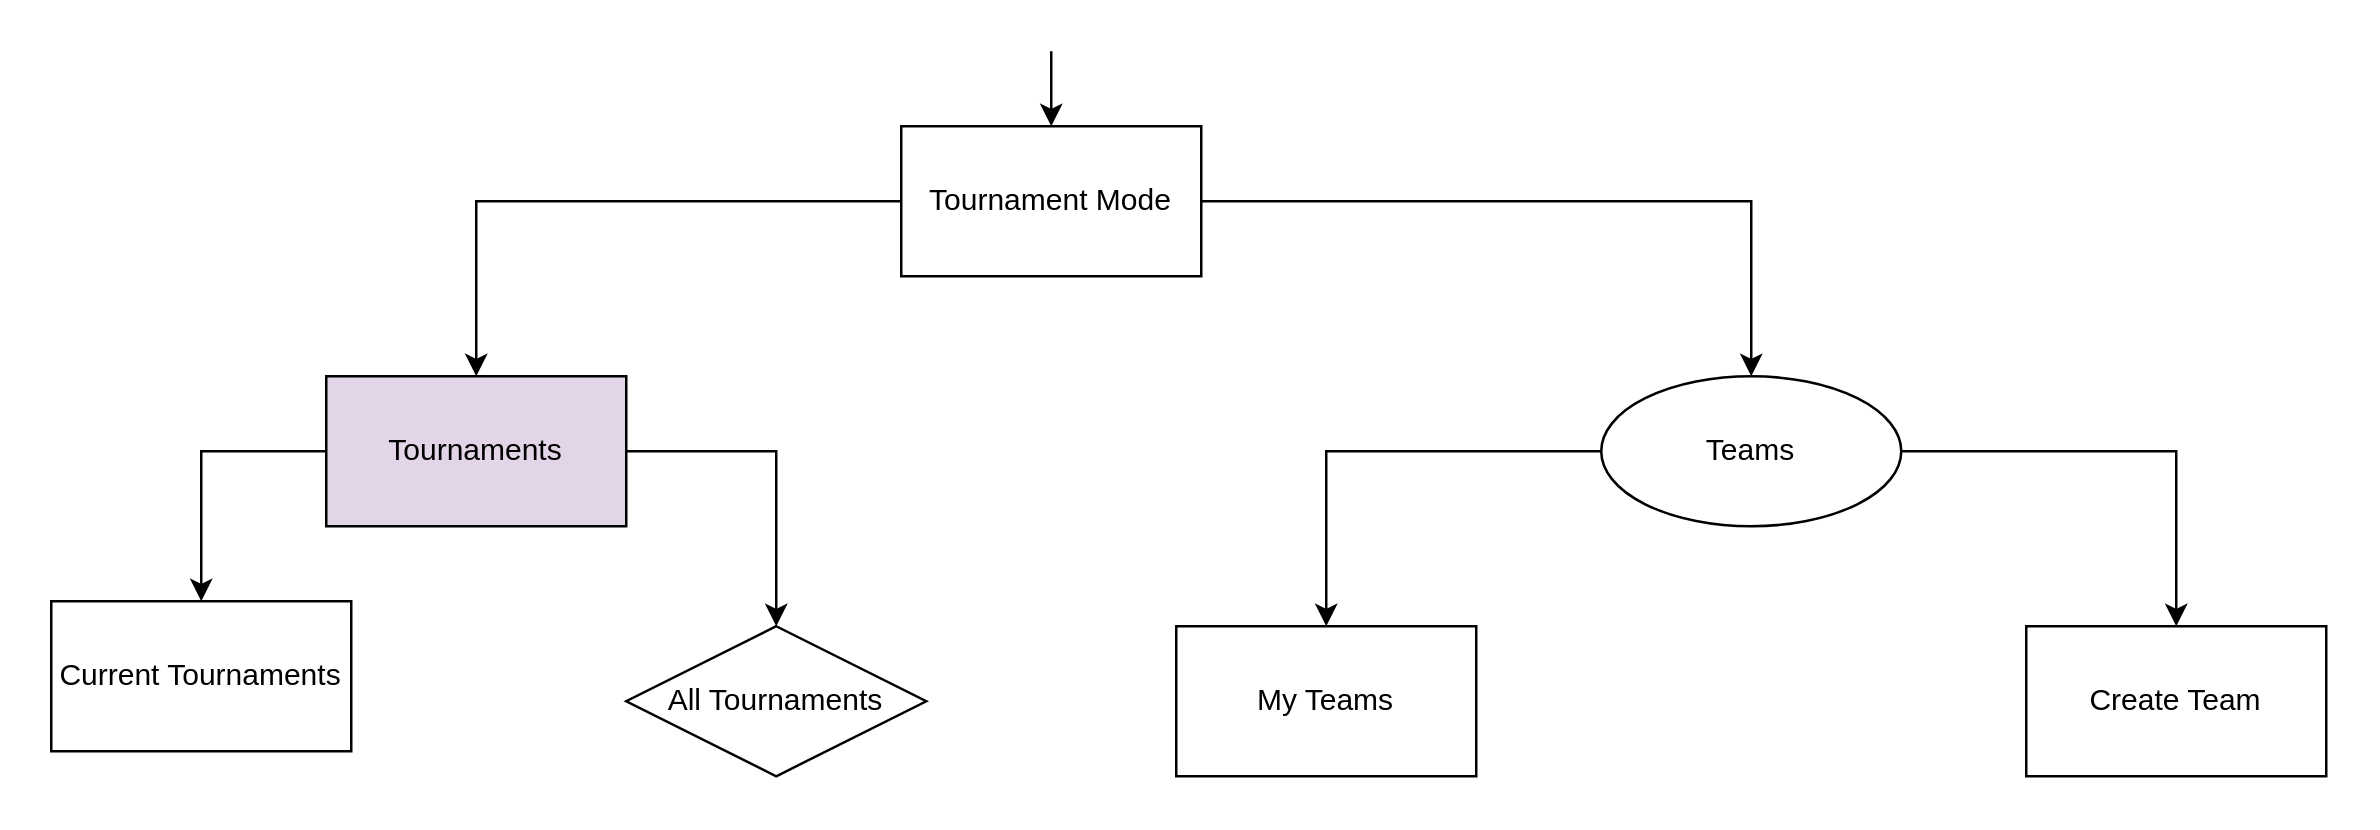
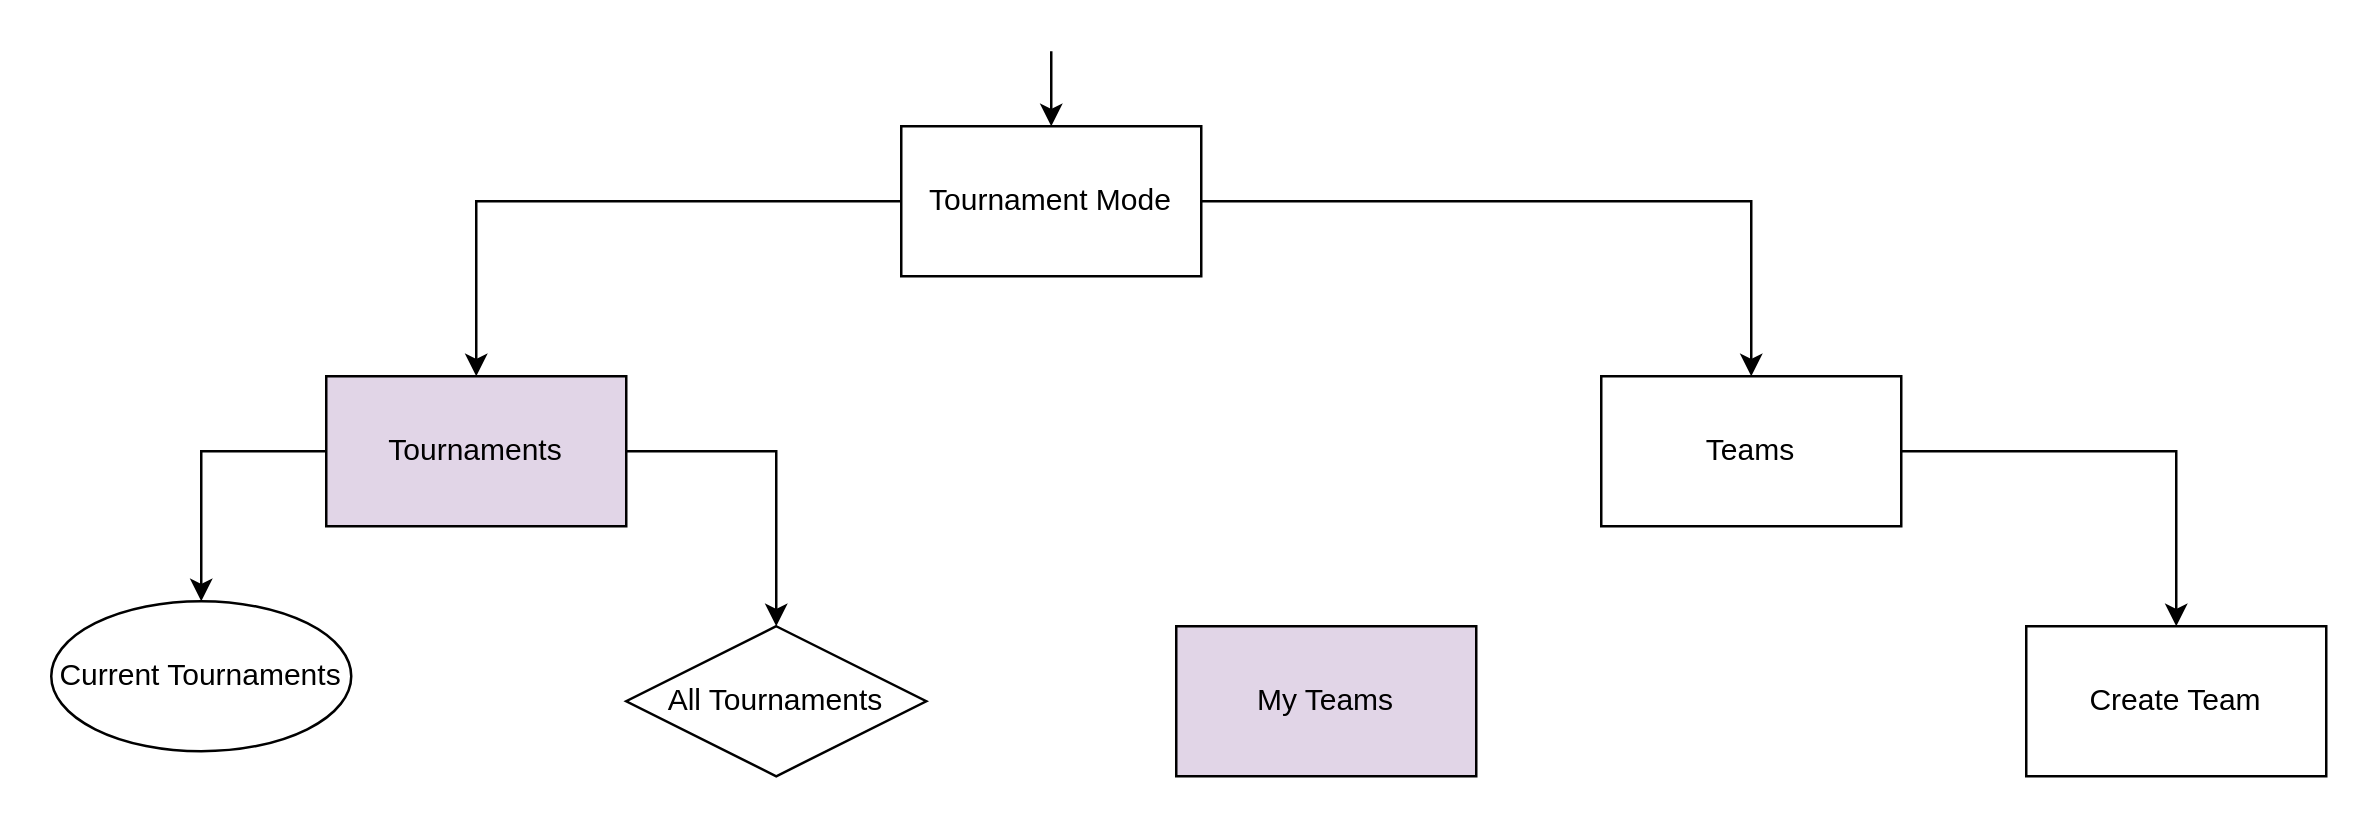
edge "Teams" -> "My Teams": removed
node "Teams": shape ellipse -> rectangle
node "Current Tournaments": shape rectangle -> ellipse
node "My Teams": fillcolor #ffffff -> #e1d5e7
